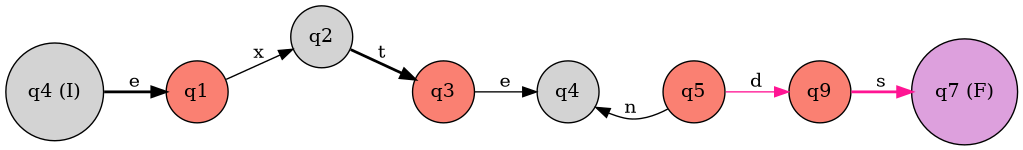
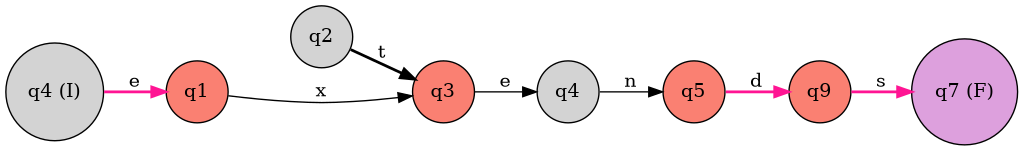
edge "q1" -> "q2": now "q1" -> "q3"
edge "q4 (I)" -> "q1": color black -> deeppink
edge "q5" -> "q9": style solid -> bold
edge "q5" -> "q4": reversed
